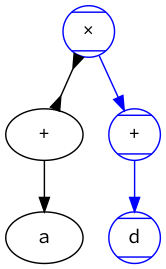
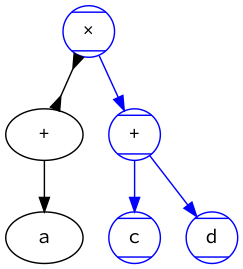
node "c": added
